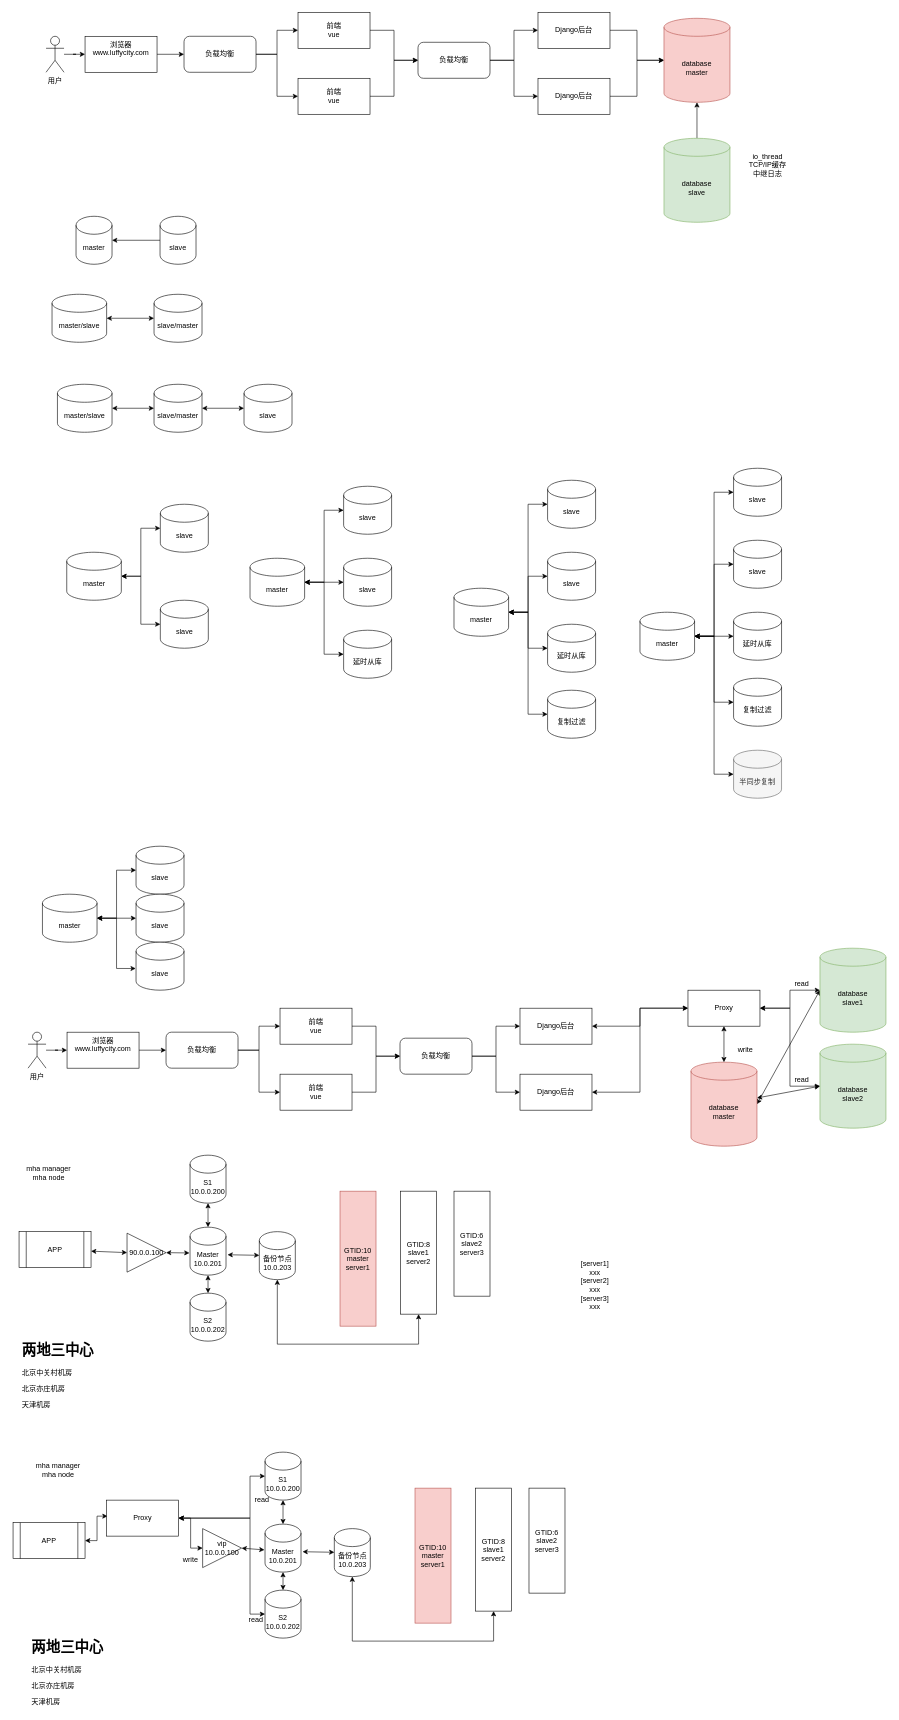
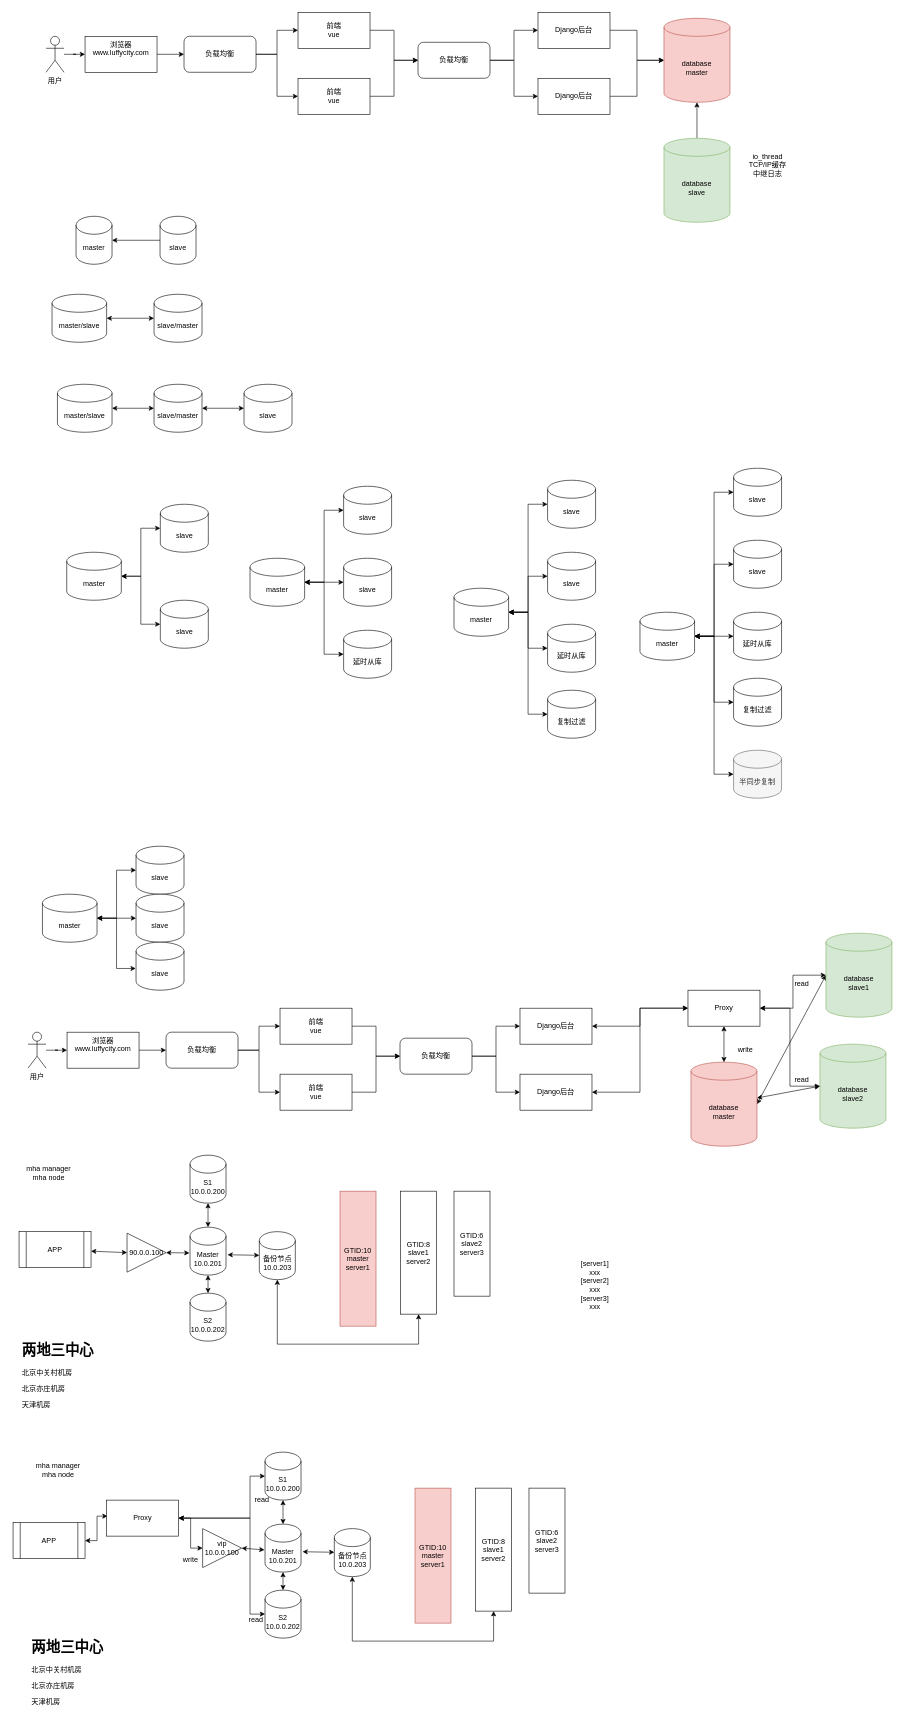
node "database slave1": moved (853, 990) -> (859, 975)
